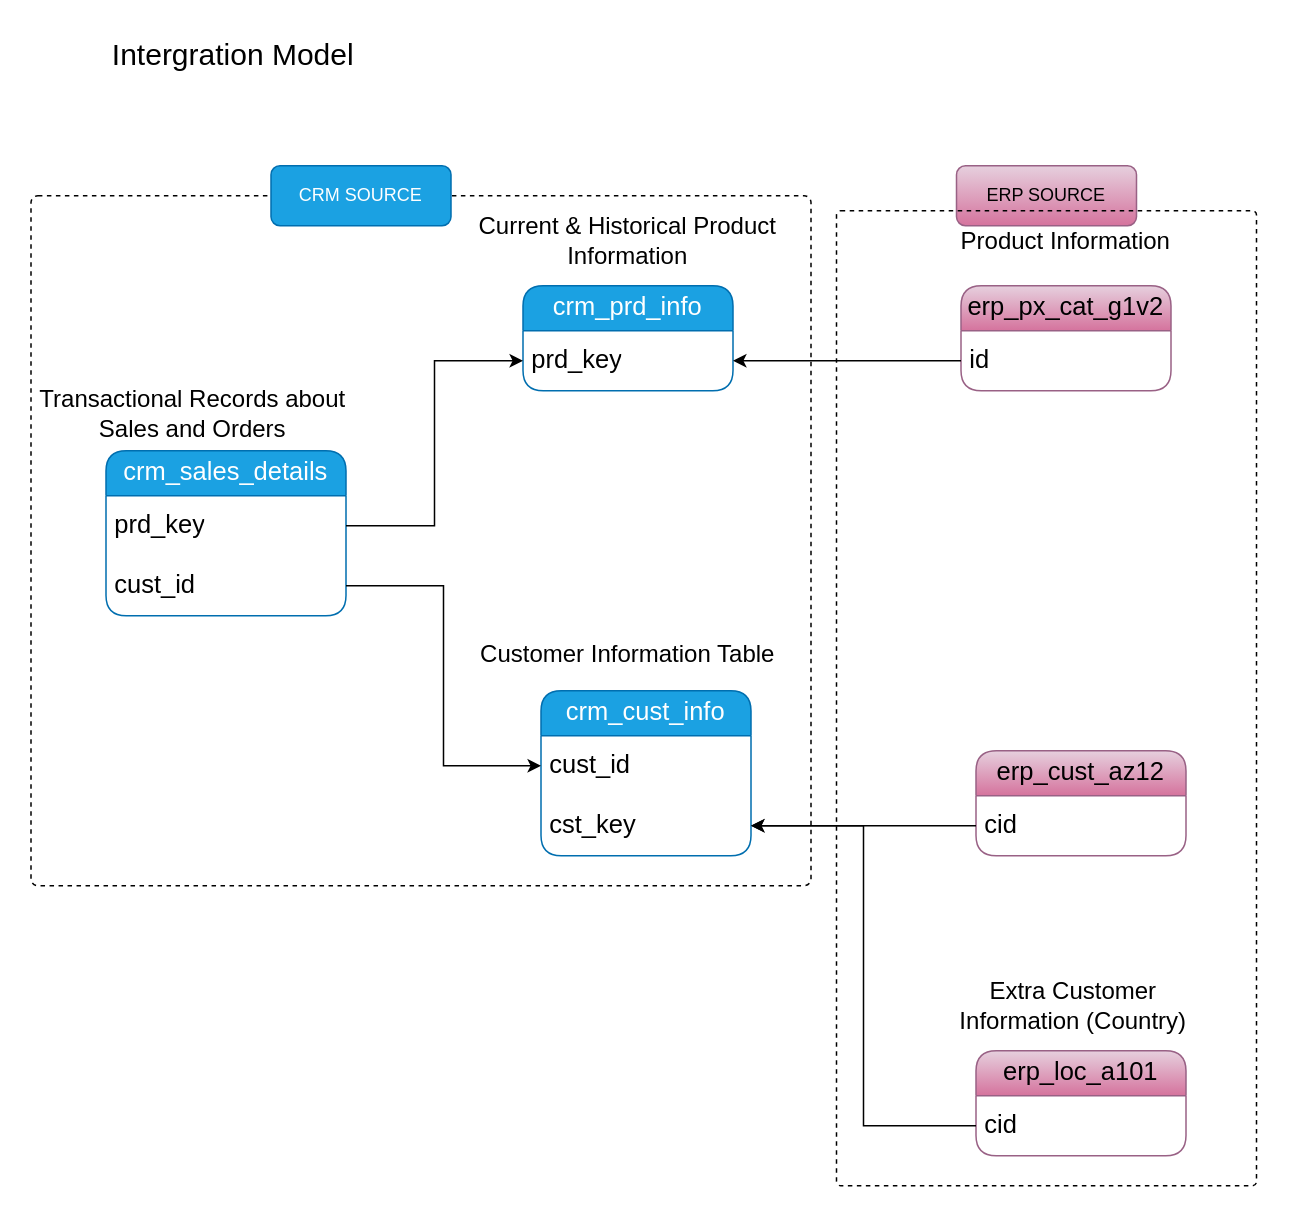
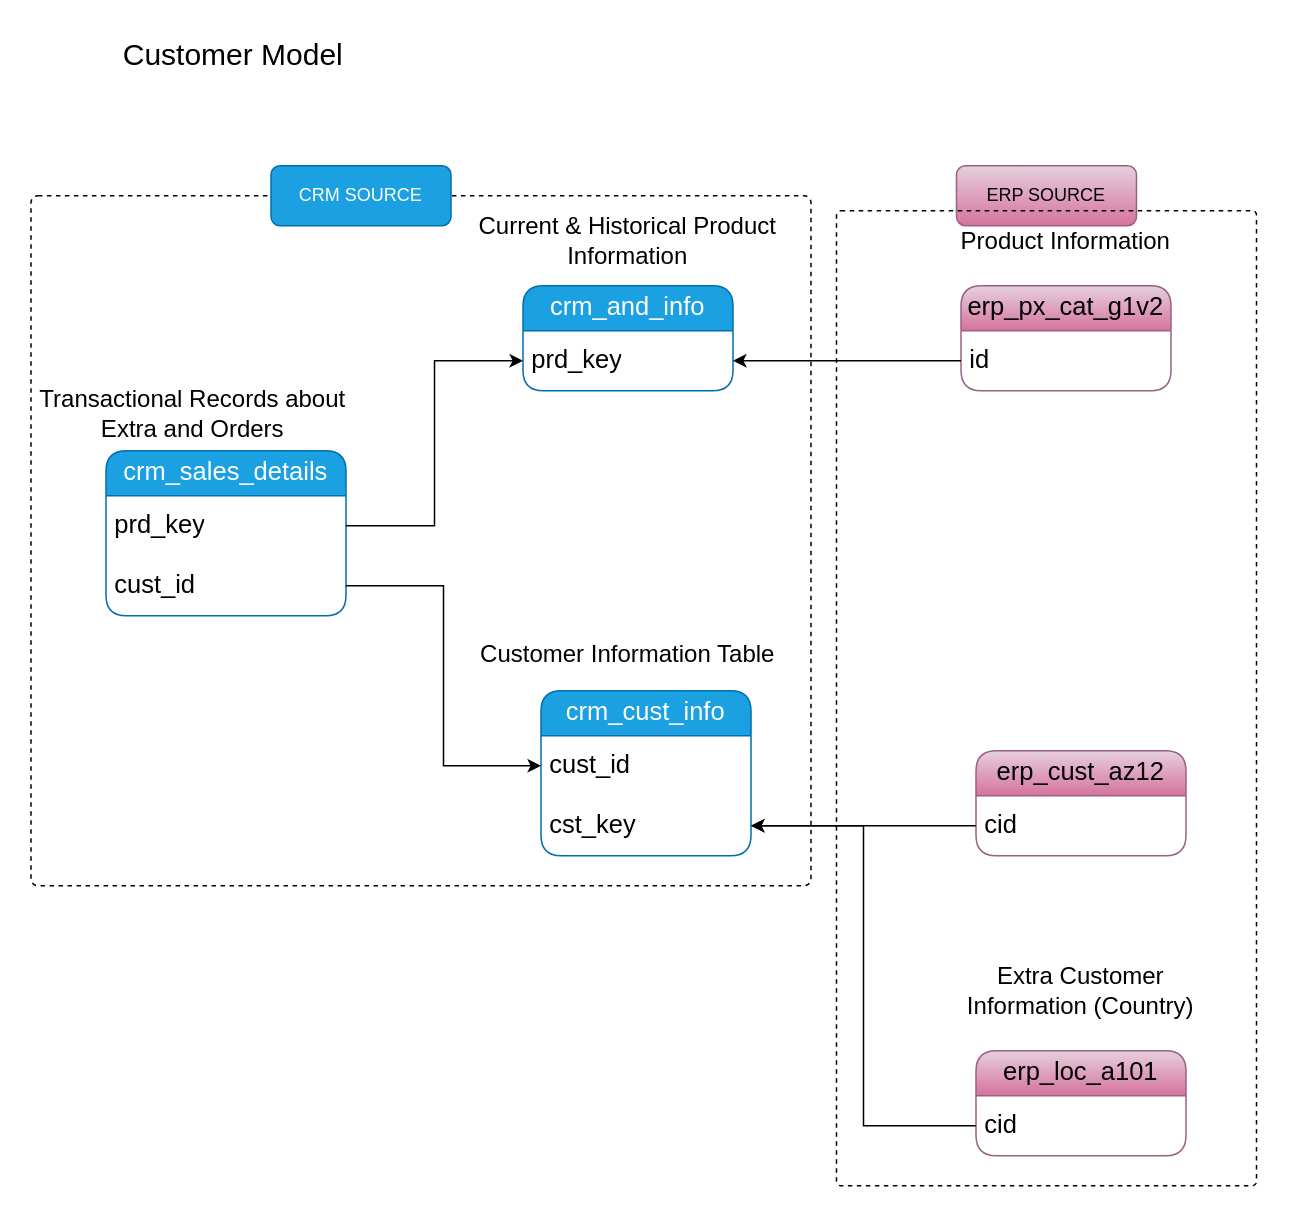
node "Intergration Model": label "Intergration Model" -> "Customer Model"
node "crm_prd_info": label "crm_prd_info" -> "crm_and_info"
node "Transactional Records about Sales and Orders": label "Transactional Records about Sales and Orders" -> "Transactional Records about Extra and Orders"
node "Extra Customer Information (Country)": moved (1073, 1006) -> (1081, 991)
